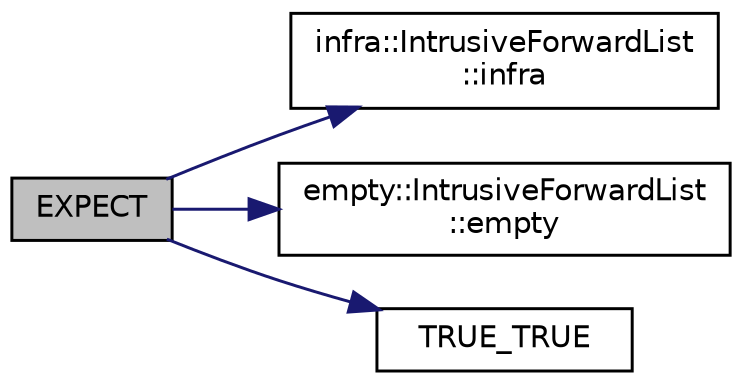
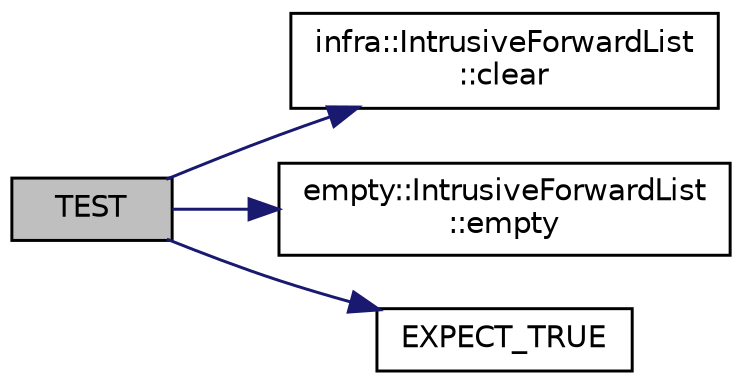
node "infra::IntrusiveForwardList ::infra": label "infra::IntrusiveForwardList ::infra" -> "infra::IntrusiveForwardList ::clear"
node "EXPECT": label "EXPECT" -> "TEST"
node "TRUE_TRUE": label "TRUE_TRUE" -> "EXPECT_TRUE"
